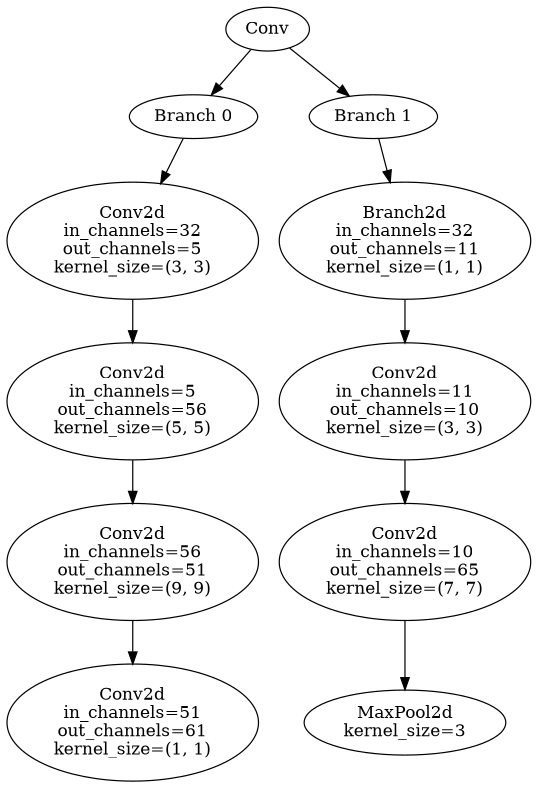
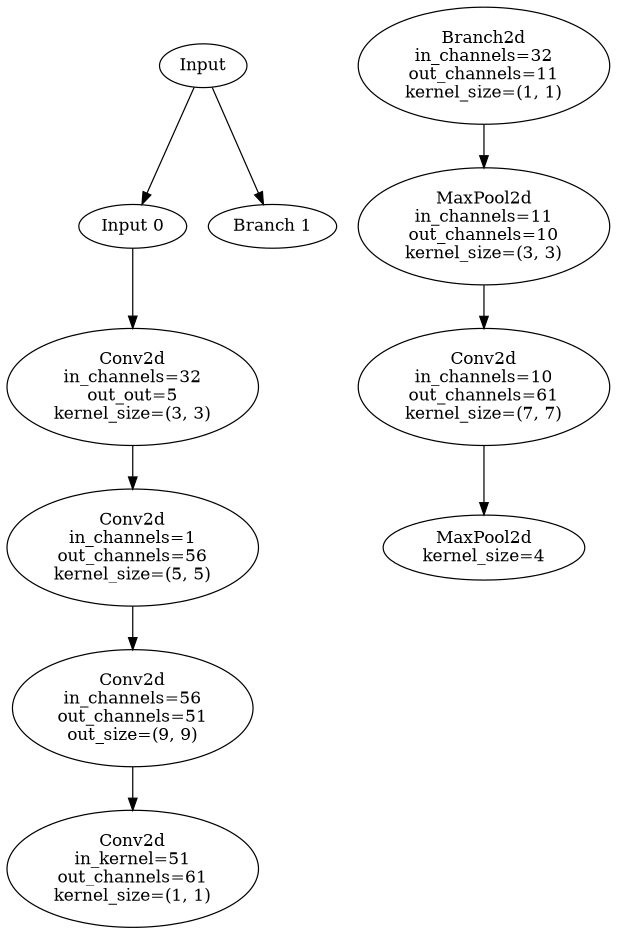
node "Conv": label "Conv" -> "Input"
node "Branch 0": label "Branch 0" -> "Input 0"
edge "Branch 1" -> "Branch2d in_channels=32 out_channels=11 kernel_size=(1, 1)": removed
node "Conv2d in_channels=32 out_channels=5 kernel_size=(3, 3)": label "Conv2d in_channels=32 out_channels=5 kernel_size=(3, 3)" -> "Conv2d in_channels=32 out_out=5 kernel_size=(3, 3)"
node "Conv2d in_channels=5 out_channels=56 kernel_size=(5, 5)": label "Conv2d in_channels=5 out_channels=56 kernel_size=(5, 5)" -> "Conv2d in_channels=1 out_channels=56 kernel_size=(5, 5)"
node "Conv2d in_channels=11 out_channels=10 kernel_size=(3, 3)": label "Conv2d in_channels=11 out_channels=10 kernel_size=(3, 3)" -> "MaxPool2d in_channels=11 out_channels=10 kernel_size=(3, 3)"
node "Conv2d in_channels=56 out_channels=51 kernel_size=(9, 9)": label "Conv2d in_channels=56 out_channels=51 kernel_size=(9, 9)" -> "Conv2d in_channels=56 out_channels=51 out_size=(9, 9)"
node "Conv2d in_channels=10 out_channels=65 kernel_size=(7, 7)": label "Conv2d in_channels=10 out_channels=65 kernel_size=(7, 7)" -> "Conv2d in_channels=10 out_channels=61 kernel_size=(7, 7)"
node "Conv2d in_channels=51 out_channels=61 kernel_size=(1, 1)": label "Conv2d in_channels=51 out_channels=61 kernel_size=(1, 1)" -> "Conv2d in_kernel=51 out_channels=61 kernel_size=(1, 1)"
node "MaxPool2d kernel_size=3": label "MaxPool2d kernel_size=3" -> "MaxPool2d kernel_size=4"
